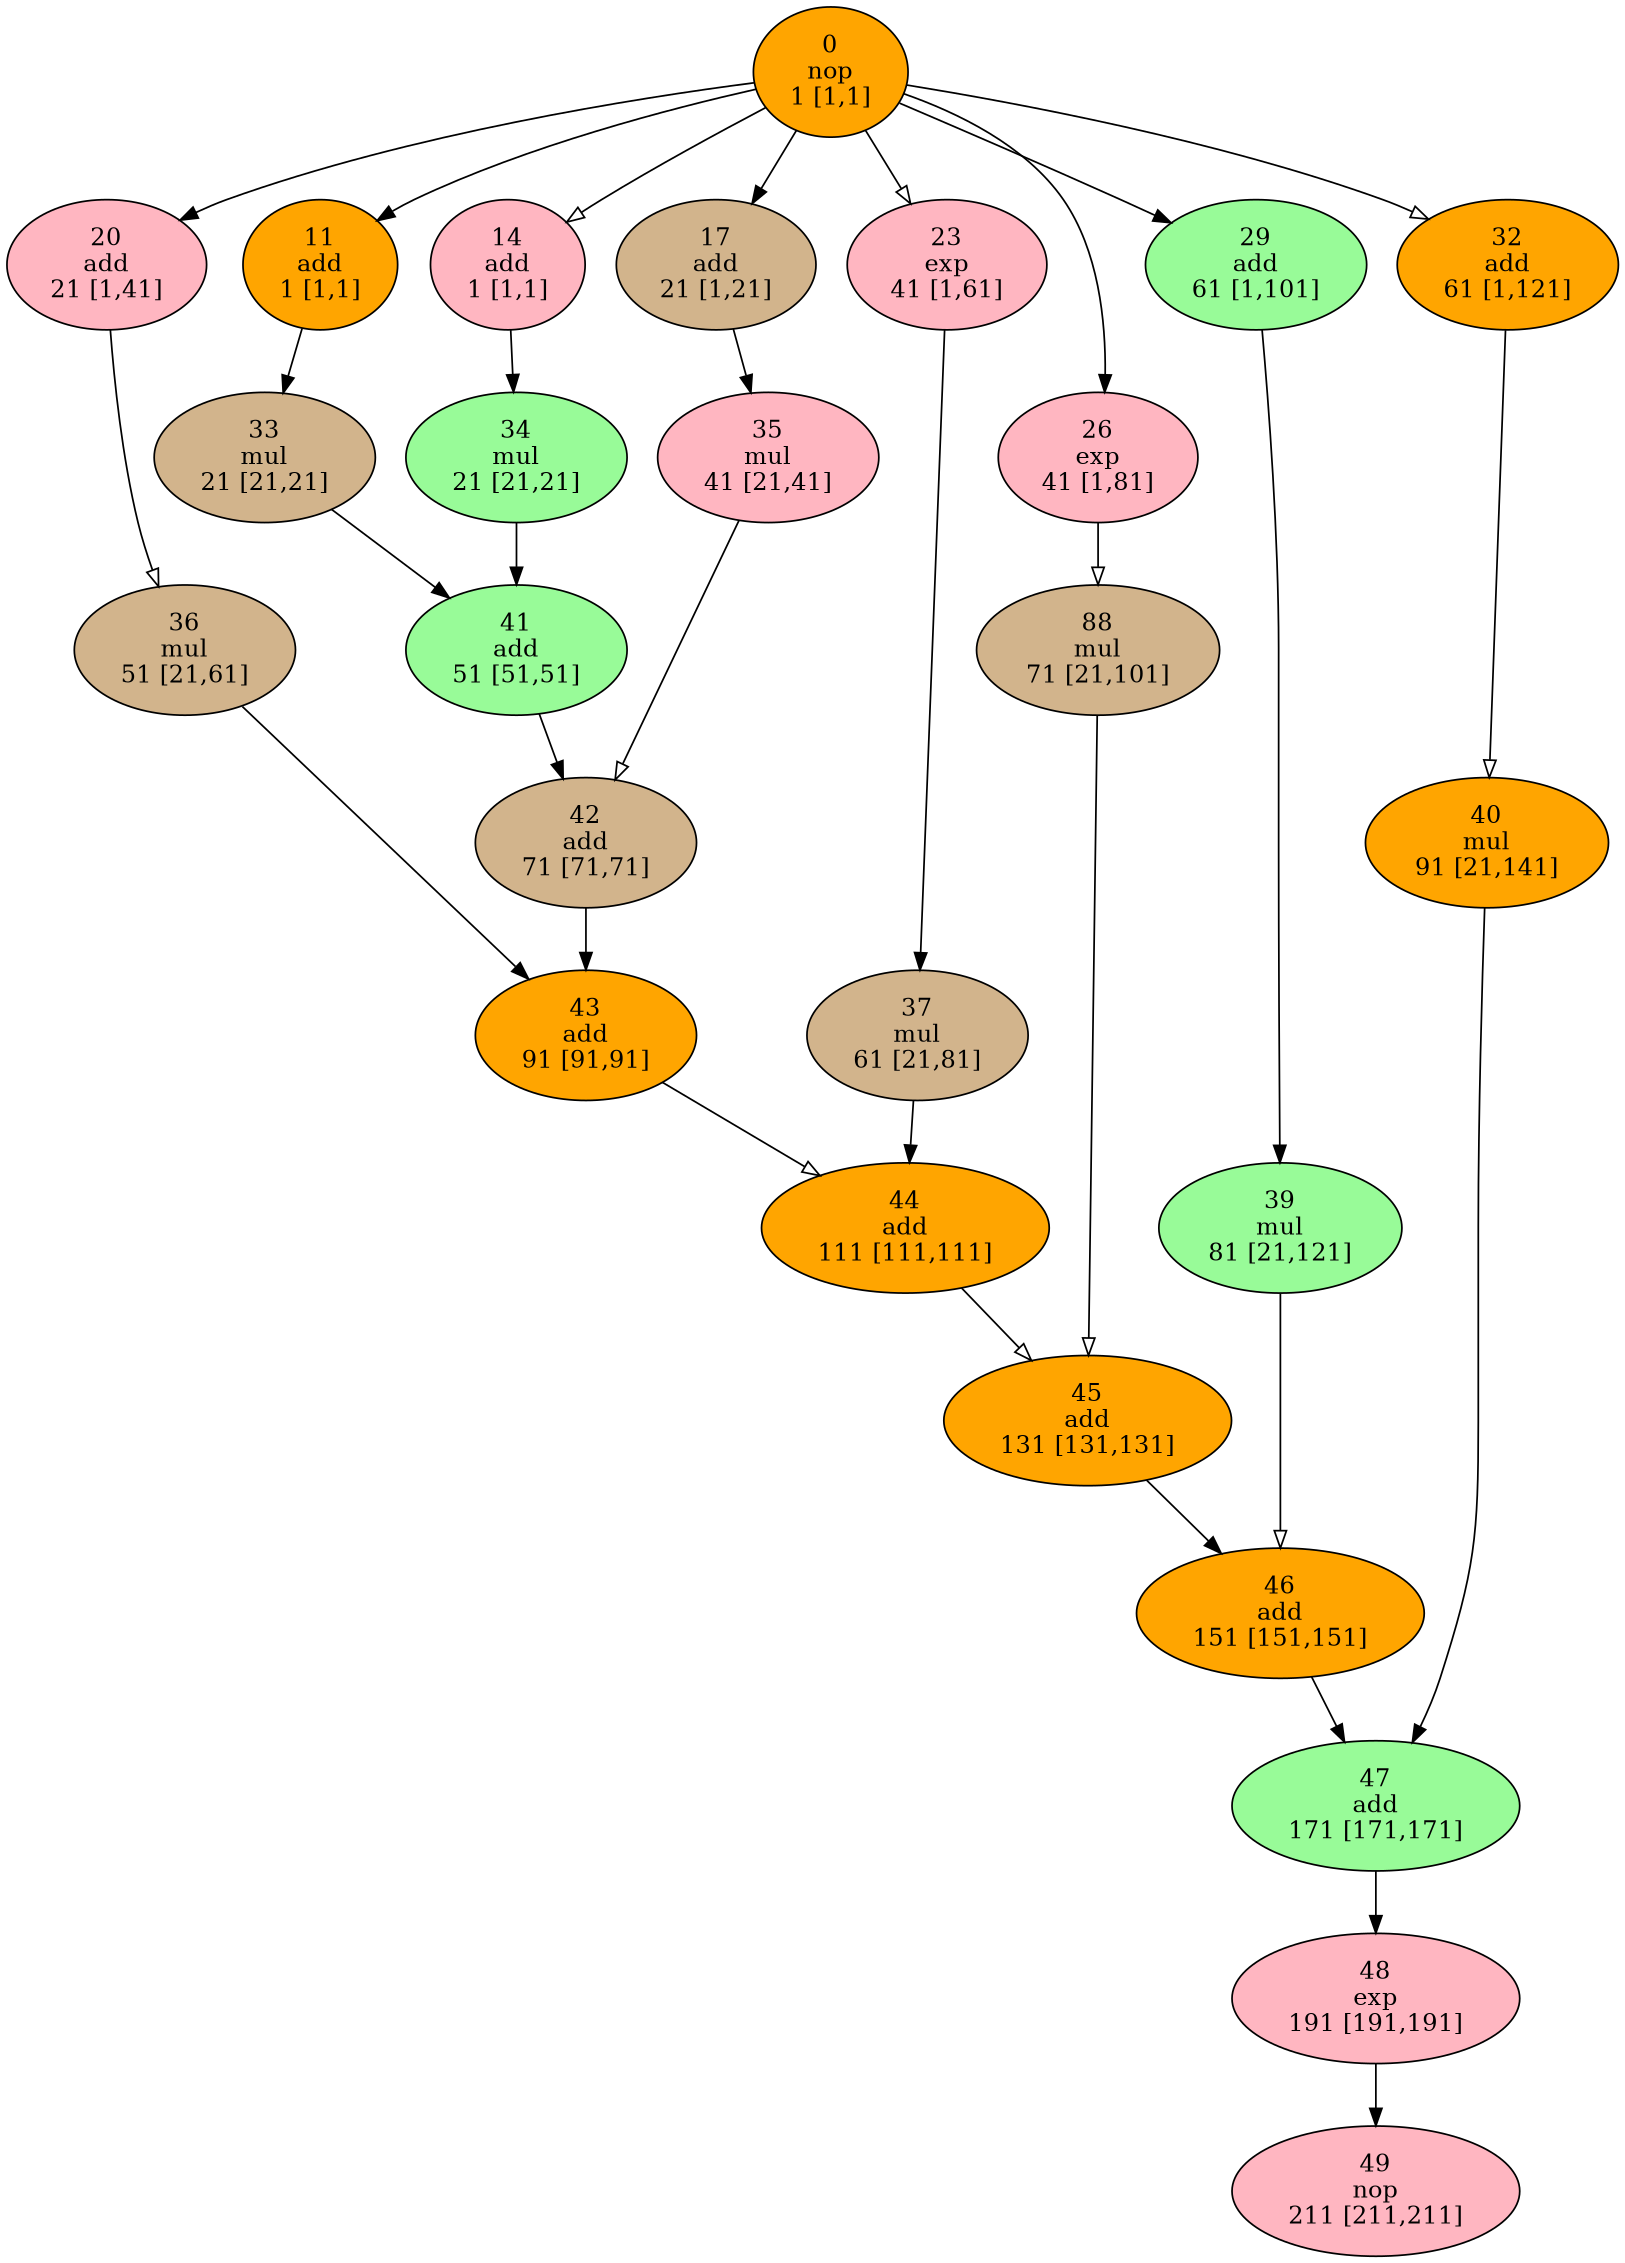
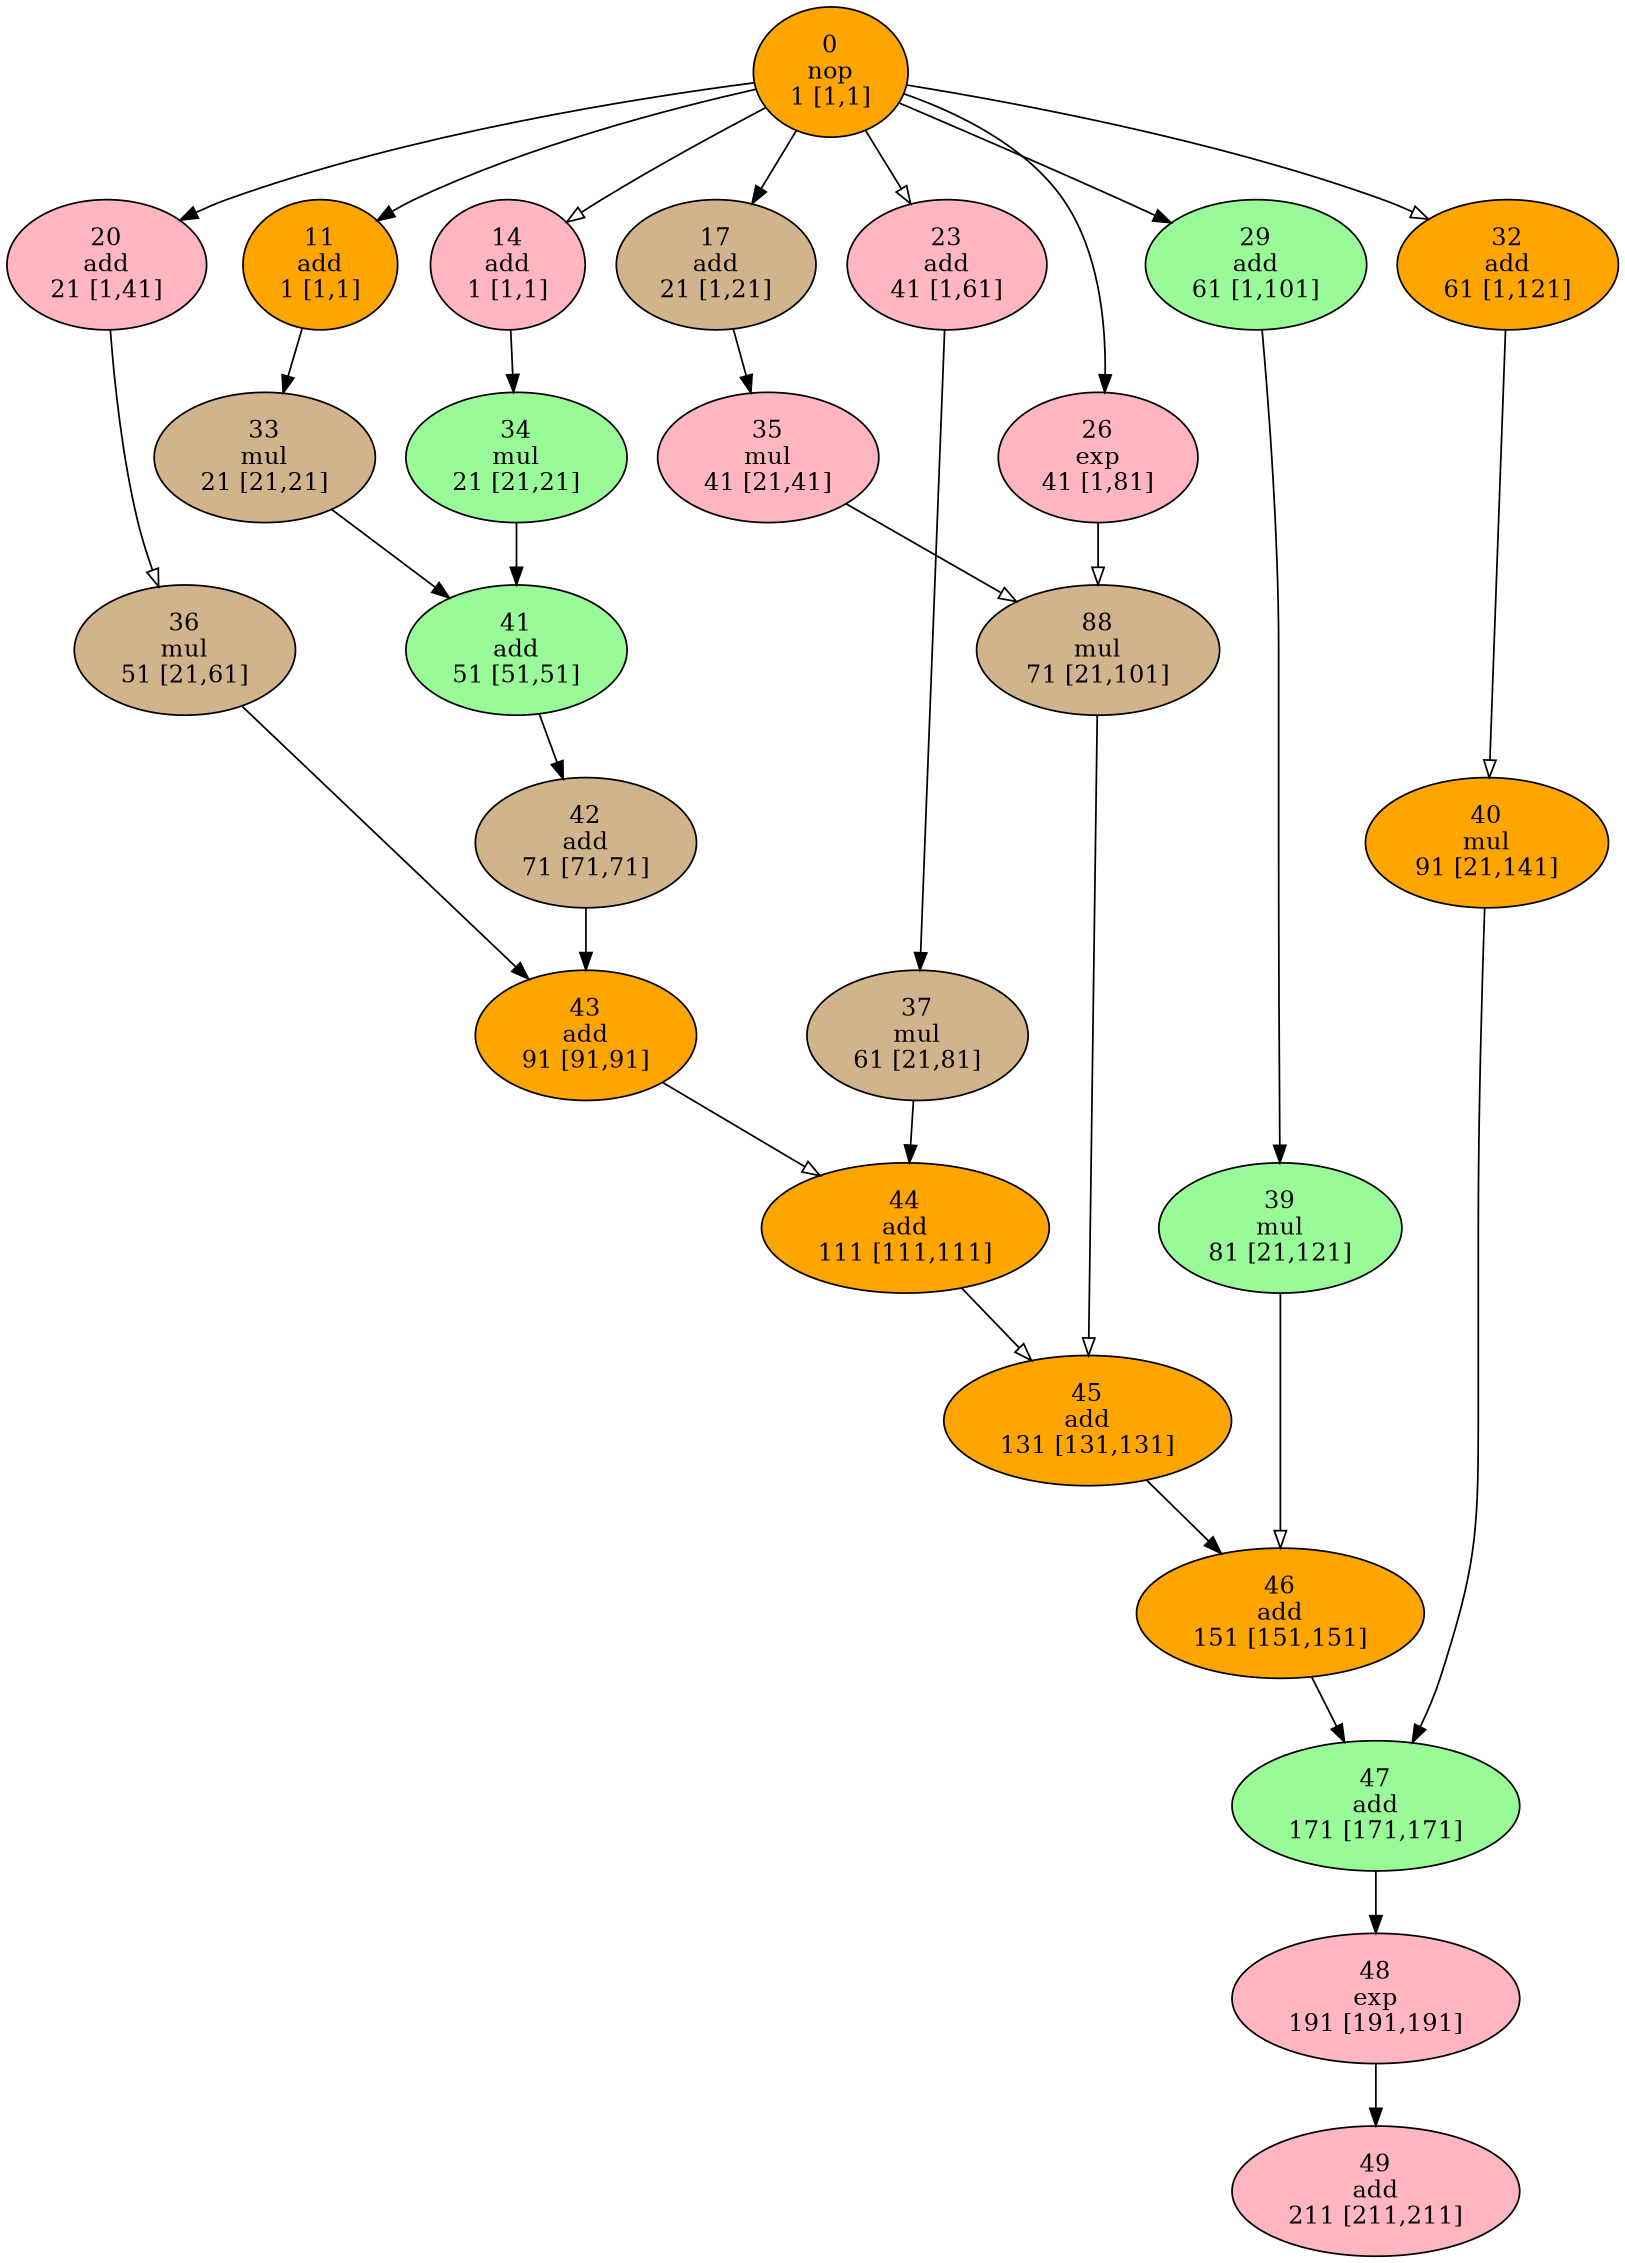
node "23 exp 41 [1,61]": label "23 exp 41 [1,61]" -> "23 add 41 [1,61]"
edge "35 mul 41 [21,41]" -> "42 add 71 [71,71]": now "35 mul 41 [21,41]" -> "88 mul 71 [21,101]"
node "49 nop 211 [211,211]": label "49 nop 211 [211,211]" -> "49 add 211 [211,211]"
